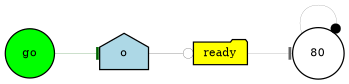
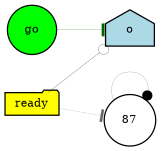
edge "o" -> "ready": reversed
node "80": label "80" -> "87"
